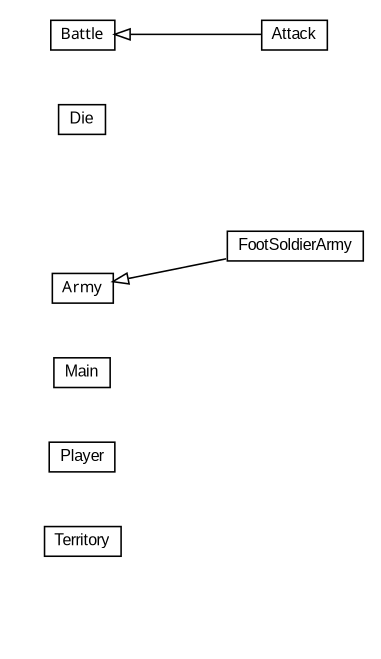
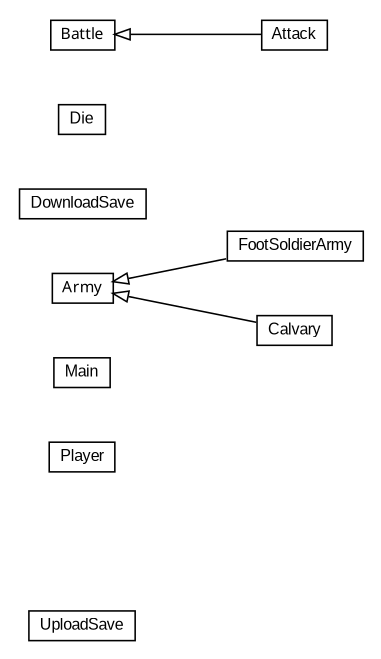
node "DownloadSave": added
node "Calvary": added
node "Territory": removed
node "UploadSave": added
